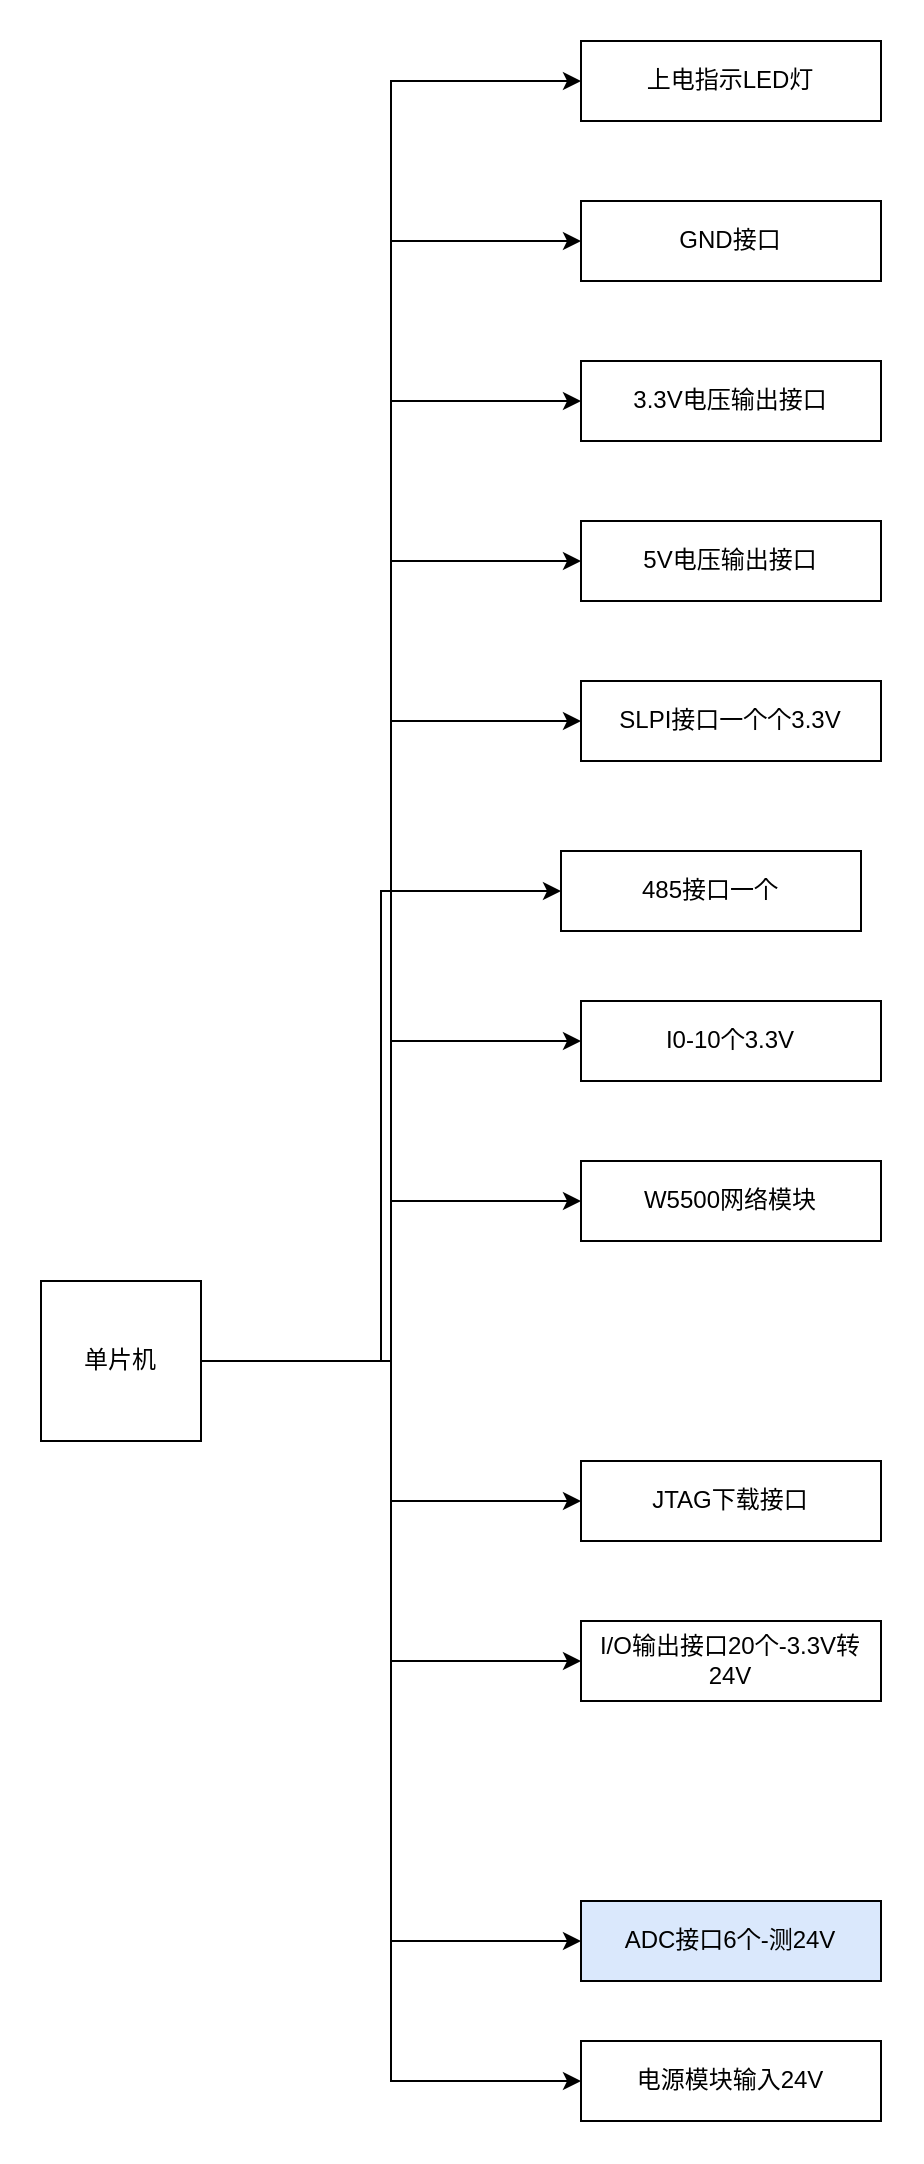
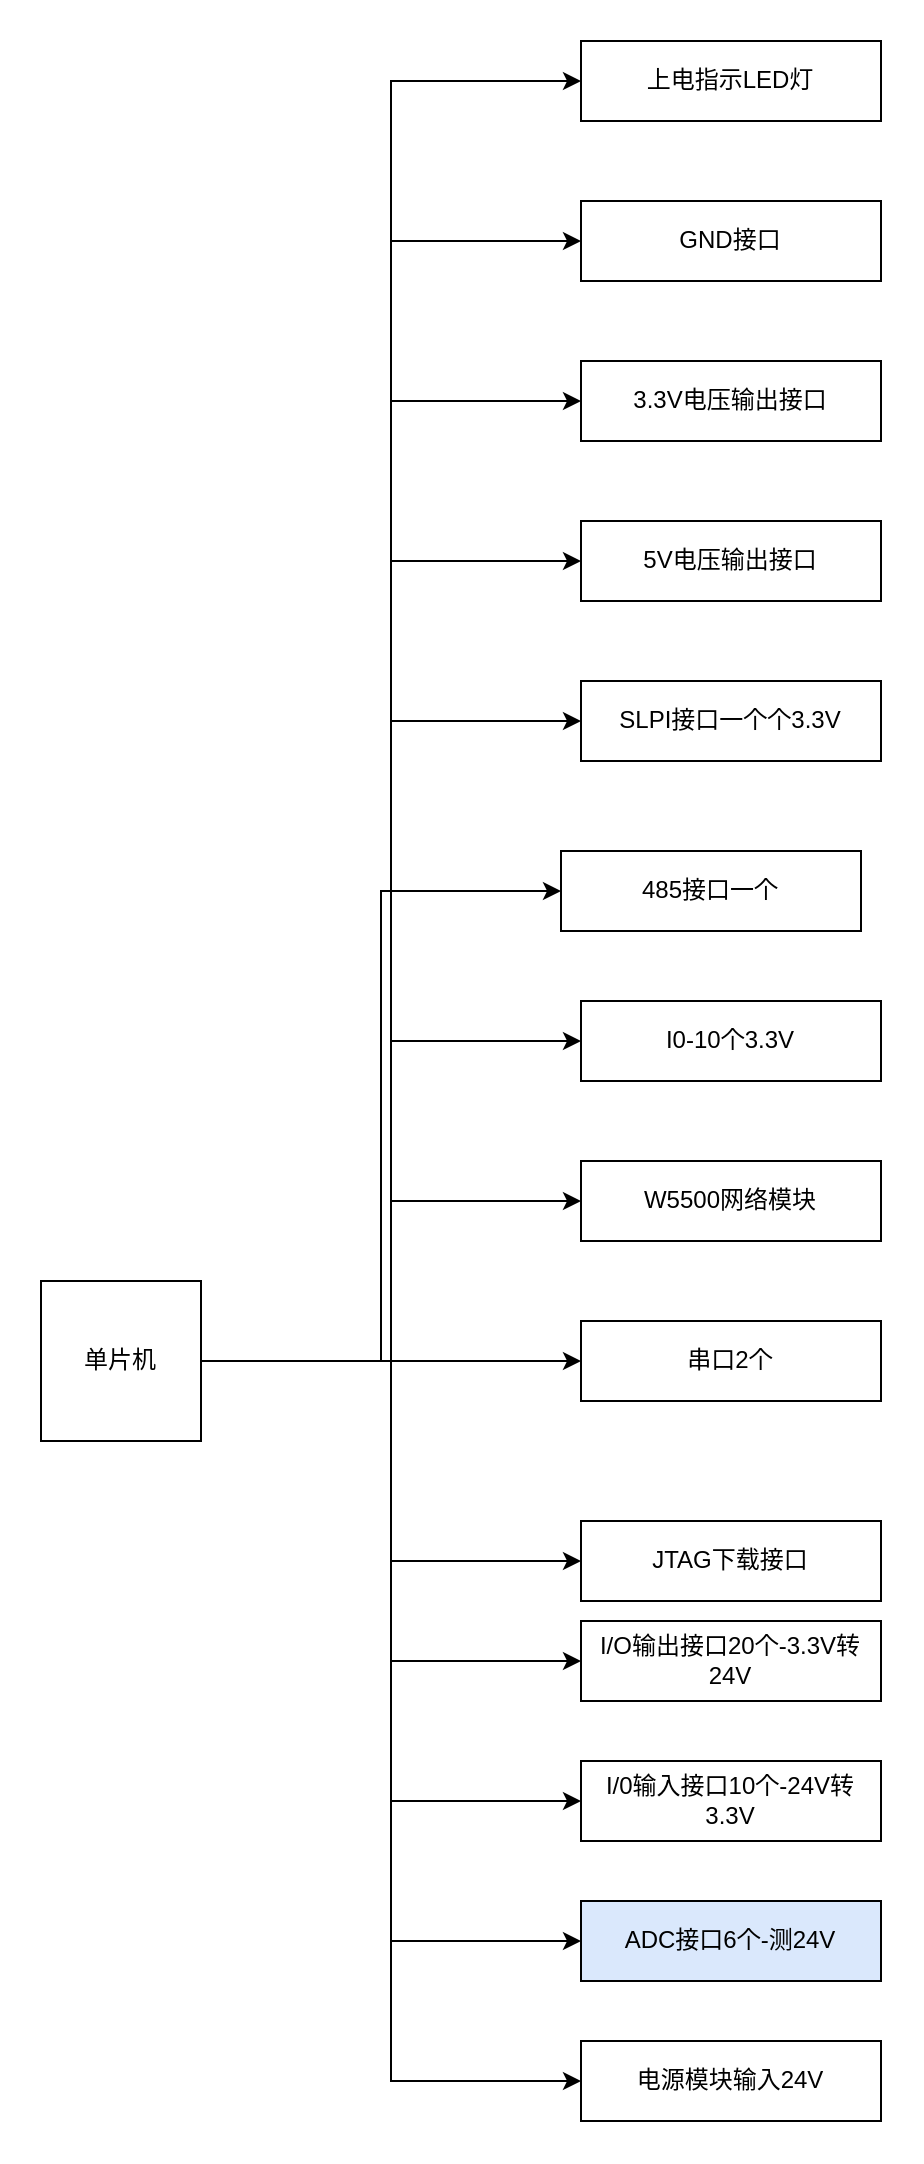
edge "单片机" -> "串口2个": added
node "串口2个": added
node "JTAG下载接口": moved (731, 1501) -> (731, 1561)
edge "单片机" -> "I/0输入接口10个-24V转3.3V": added
node "I/0输入接口10个-24V转3.3V": added
